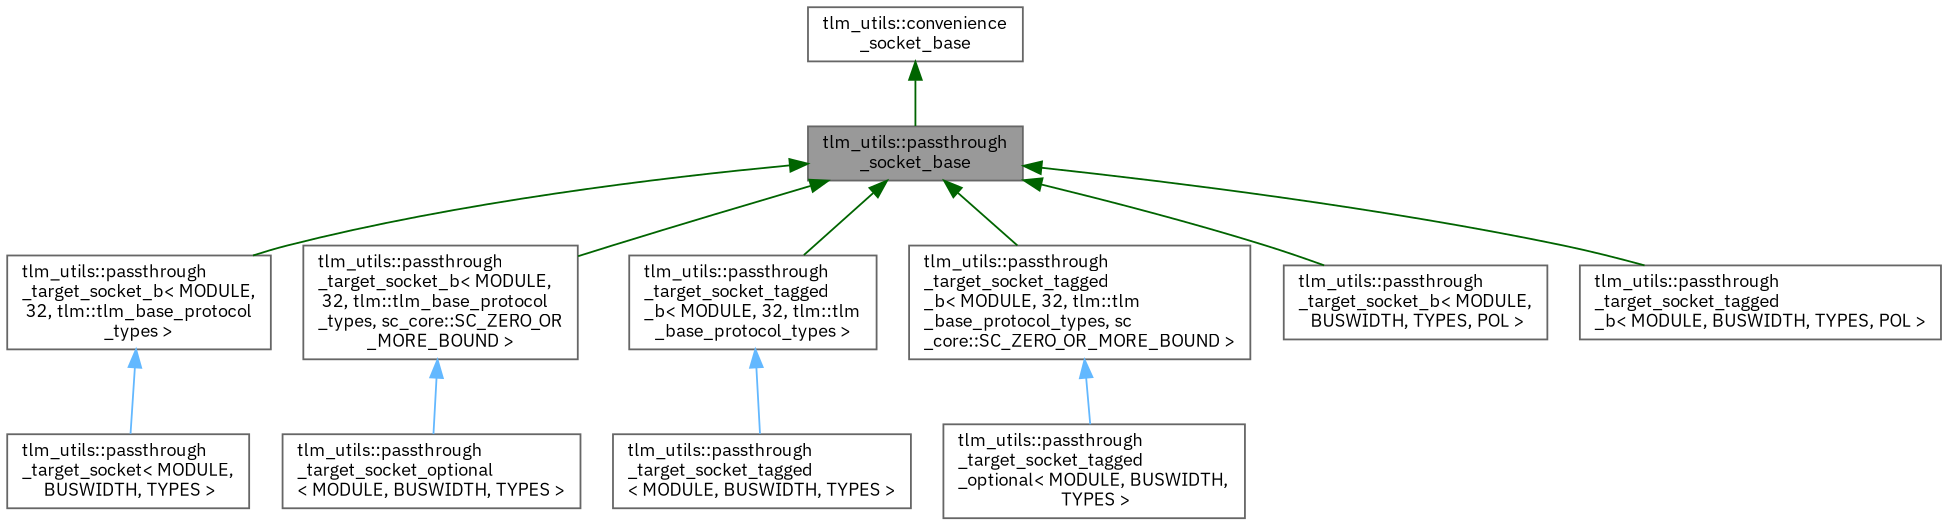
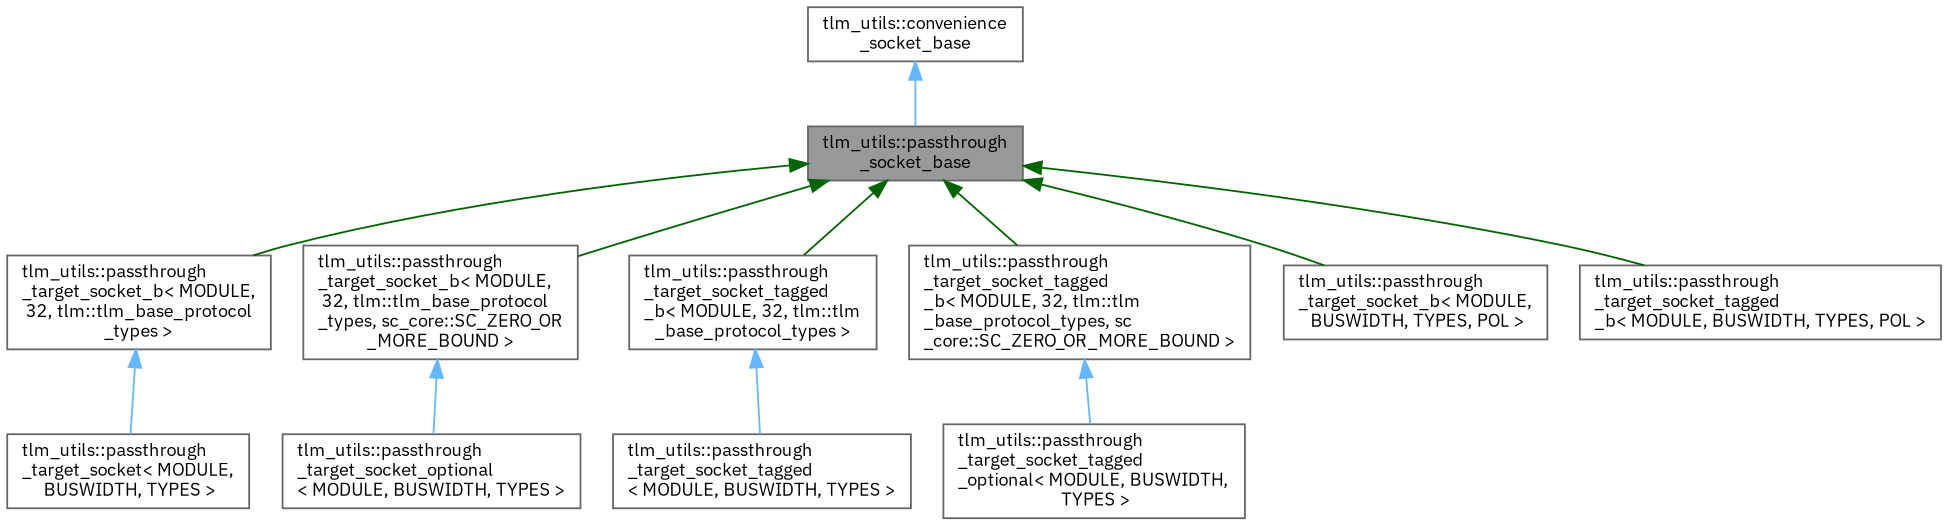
edge "tlm_utils::passthrough _socket_base" -> "tlm_utils::convenience _socket_base": color darkgreen -> steelblue1
